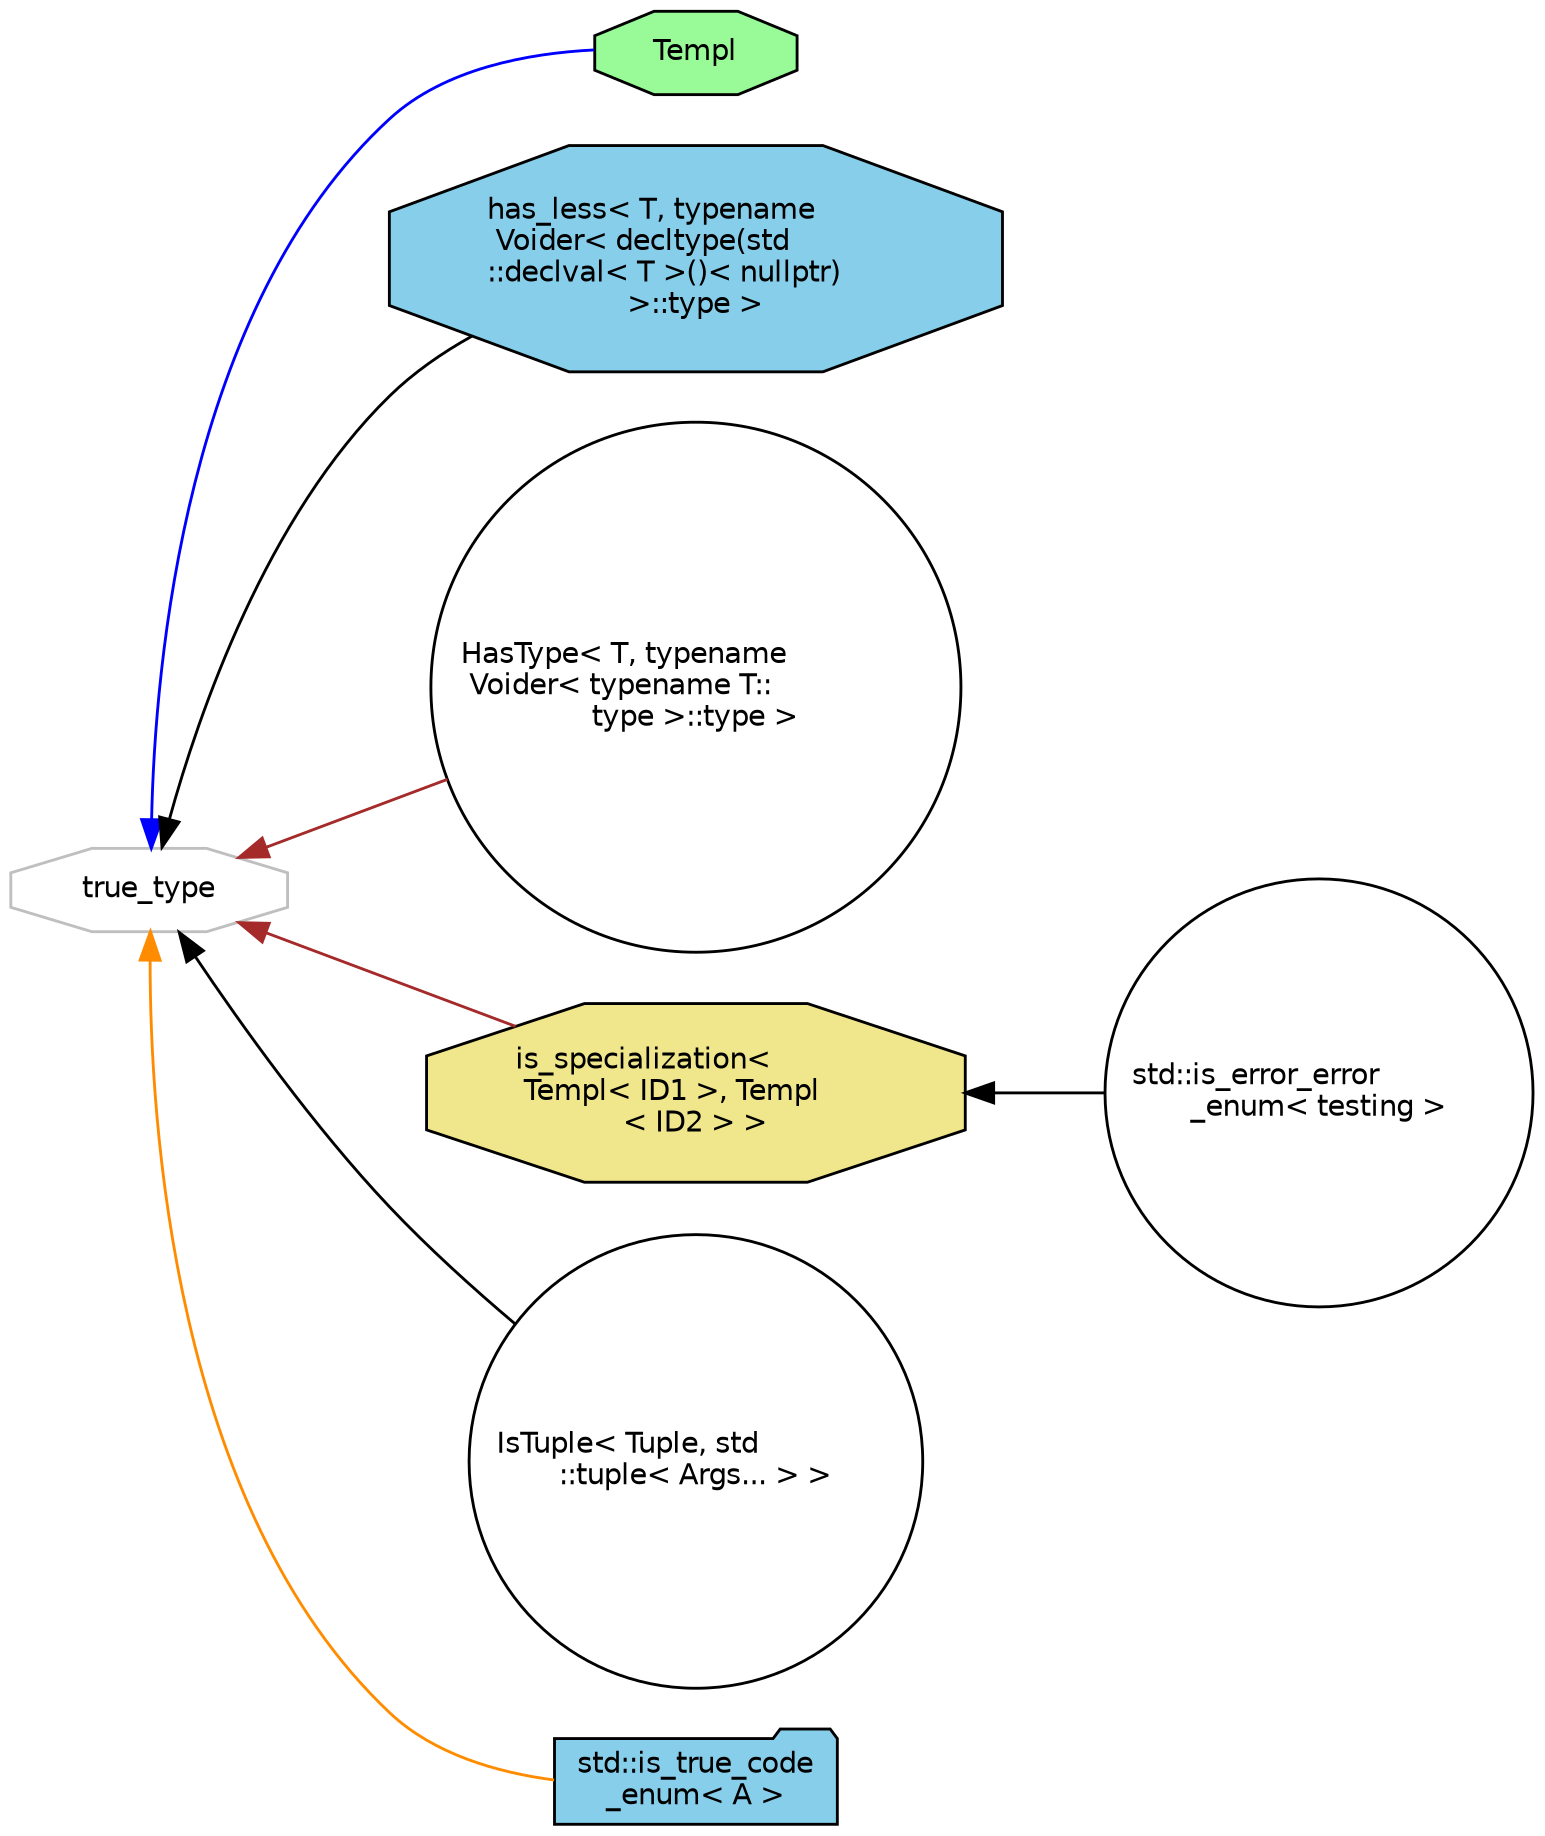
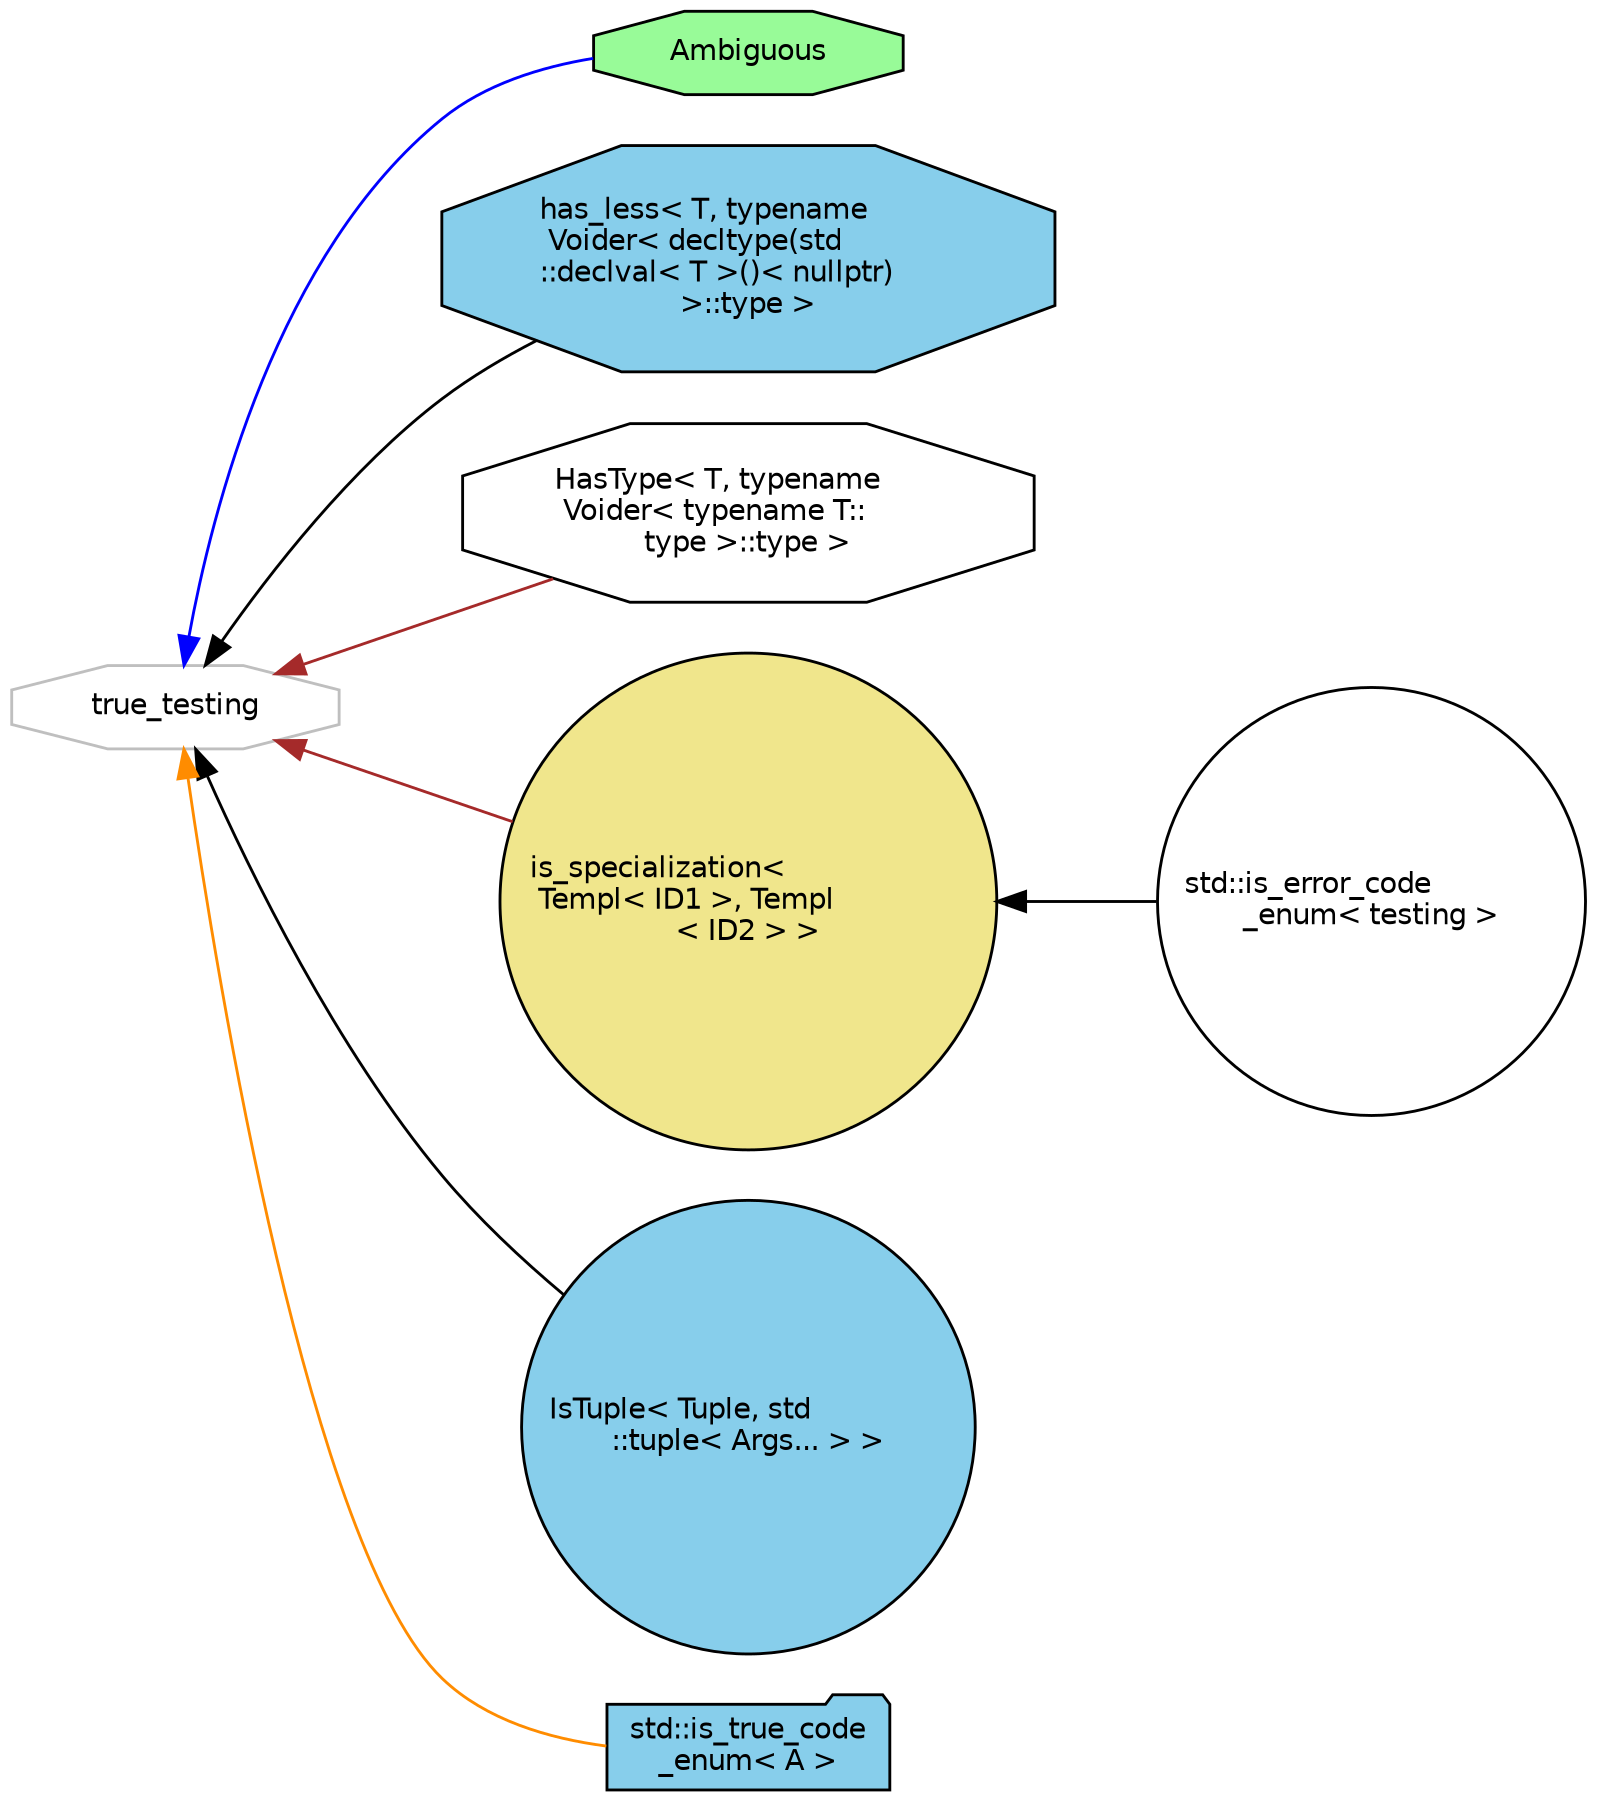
node "Templ": label "Templ" -> "Ambiguous"
node "HasType< T, typename Voider< typename T:: type >::type >": shape circle -> octagon
node "true_type": label "true_type" -> "true_testing"
node "is_specialization< Templ< ID1 >, Templ < ID2 > >": shape octagon -> circle
node "std::is_error_error _enum< testing >": label "std::is_error_error _enum< testing >" -> "std::is_error_code _enum< testing >"
node "IsTuple< Tuple, std ::tuple< Args... > >": fillcolor white -> skyblue
